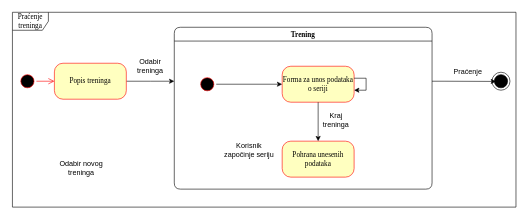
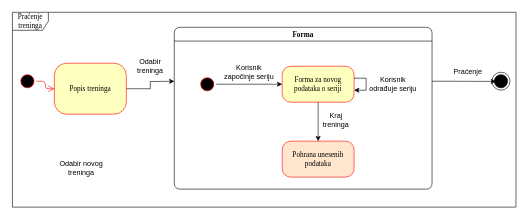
node "Trening": label "Trening" -> "Forma"
node "Popis treninga": size 72x36 -> 72x51
node "Forma za unos podataka o seriji": label "Forma za unos podataka o seriji" -> "Forma za novog podataka o seriji"
node "Korisnik odrađuje seriju": added
node "Korisnik započinje seriju": moved (249, 150) -> (249, 72)
node "Pohrana unesenih podataka": fillcolor #ffffc0 -> #ffe6cc
